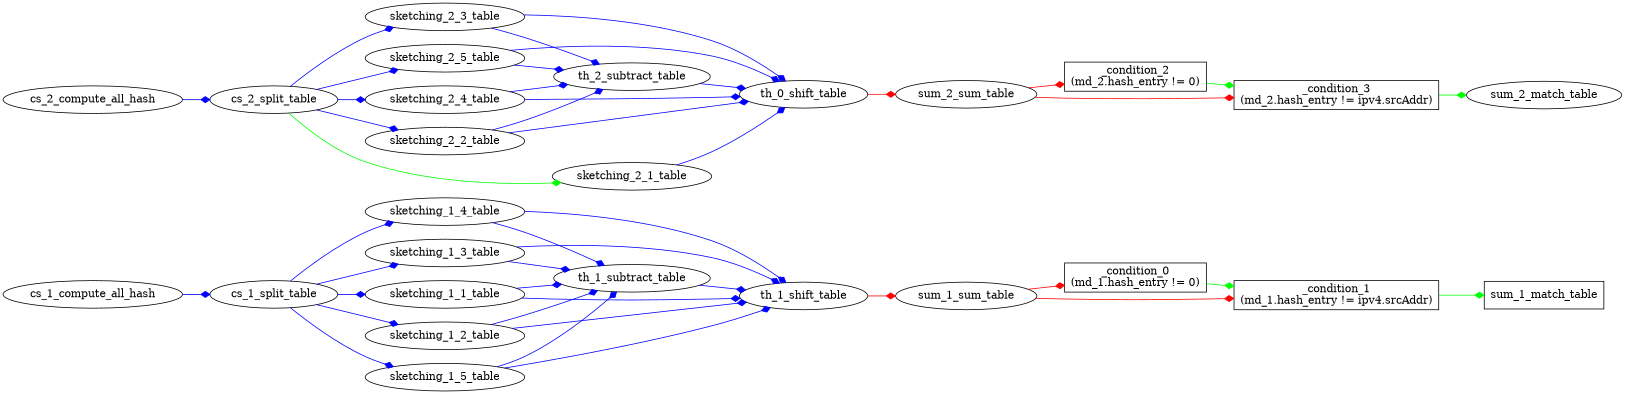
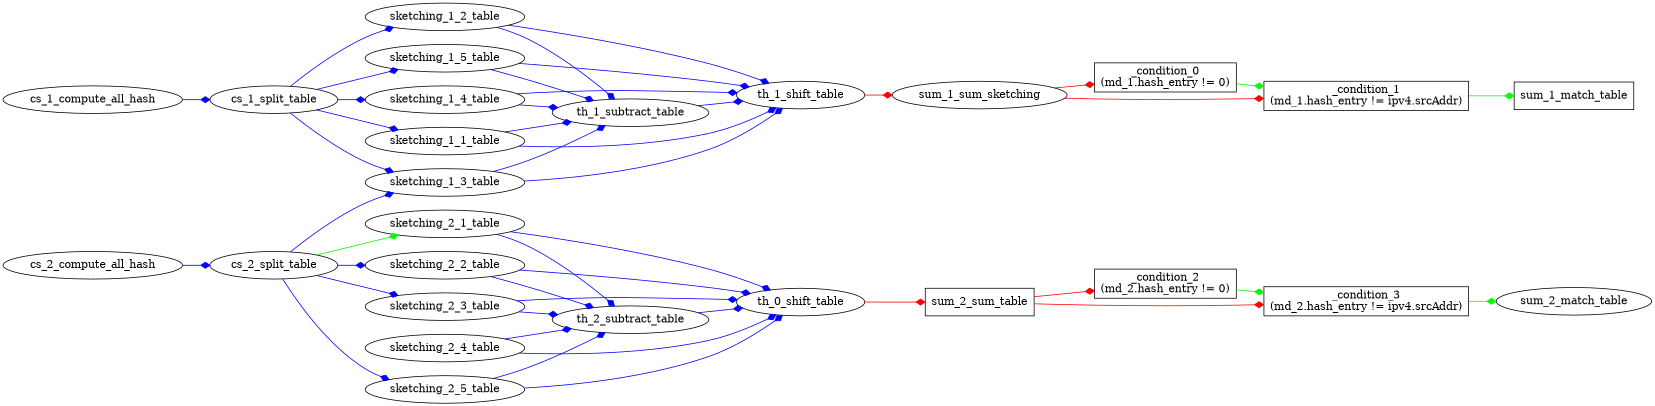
node "sum_2_sum_table": shape ellipse -> box
edge "cs_2_split_table" -> "sketching_2_4_table": now "cs_2_split_table" -> "sketching_1_3_table"
edge "sketching_2_1_table" -> "th_2_subtract_table": added
node "sum_1_sum_table": label "sum_1_sum_table" -> "sum_1_sum_sketching"
